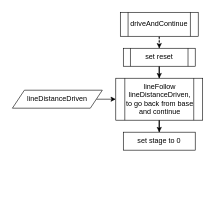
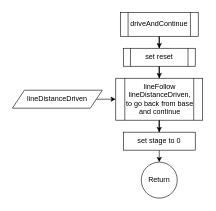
edge "driveAndContinue" -> "set reset": style dashed -> solid
edge "set stage to 0" -> "Return": added
node "Return": added
